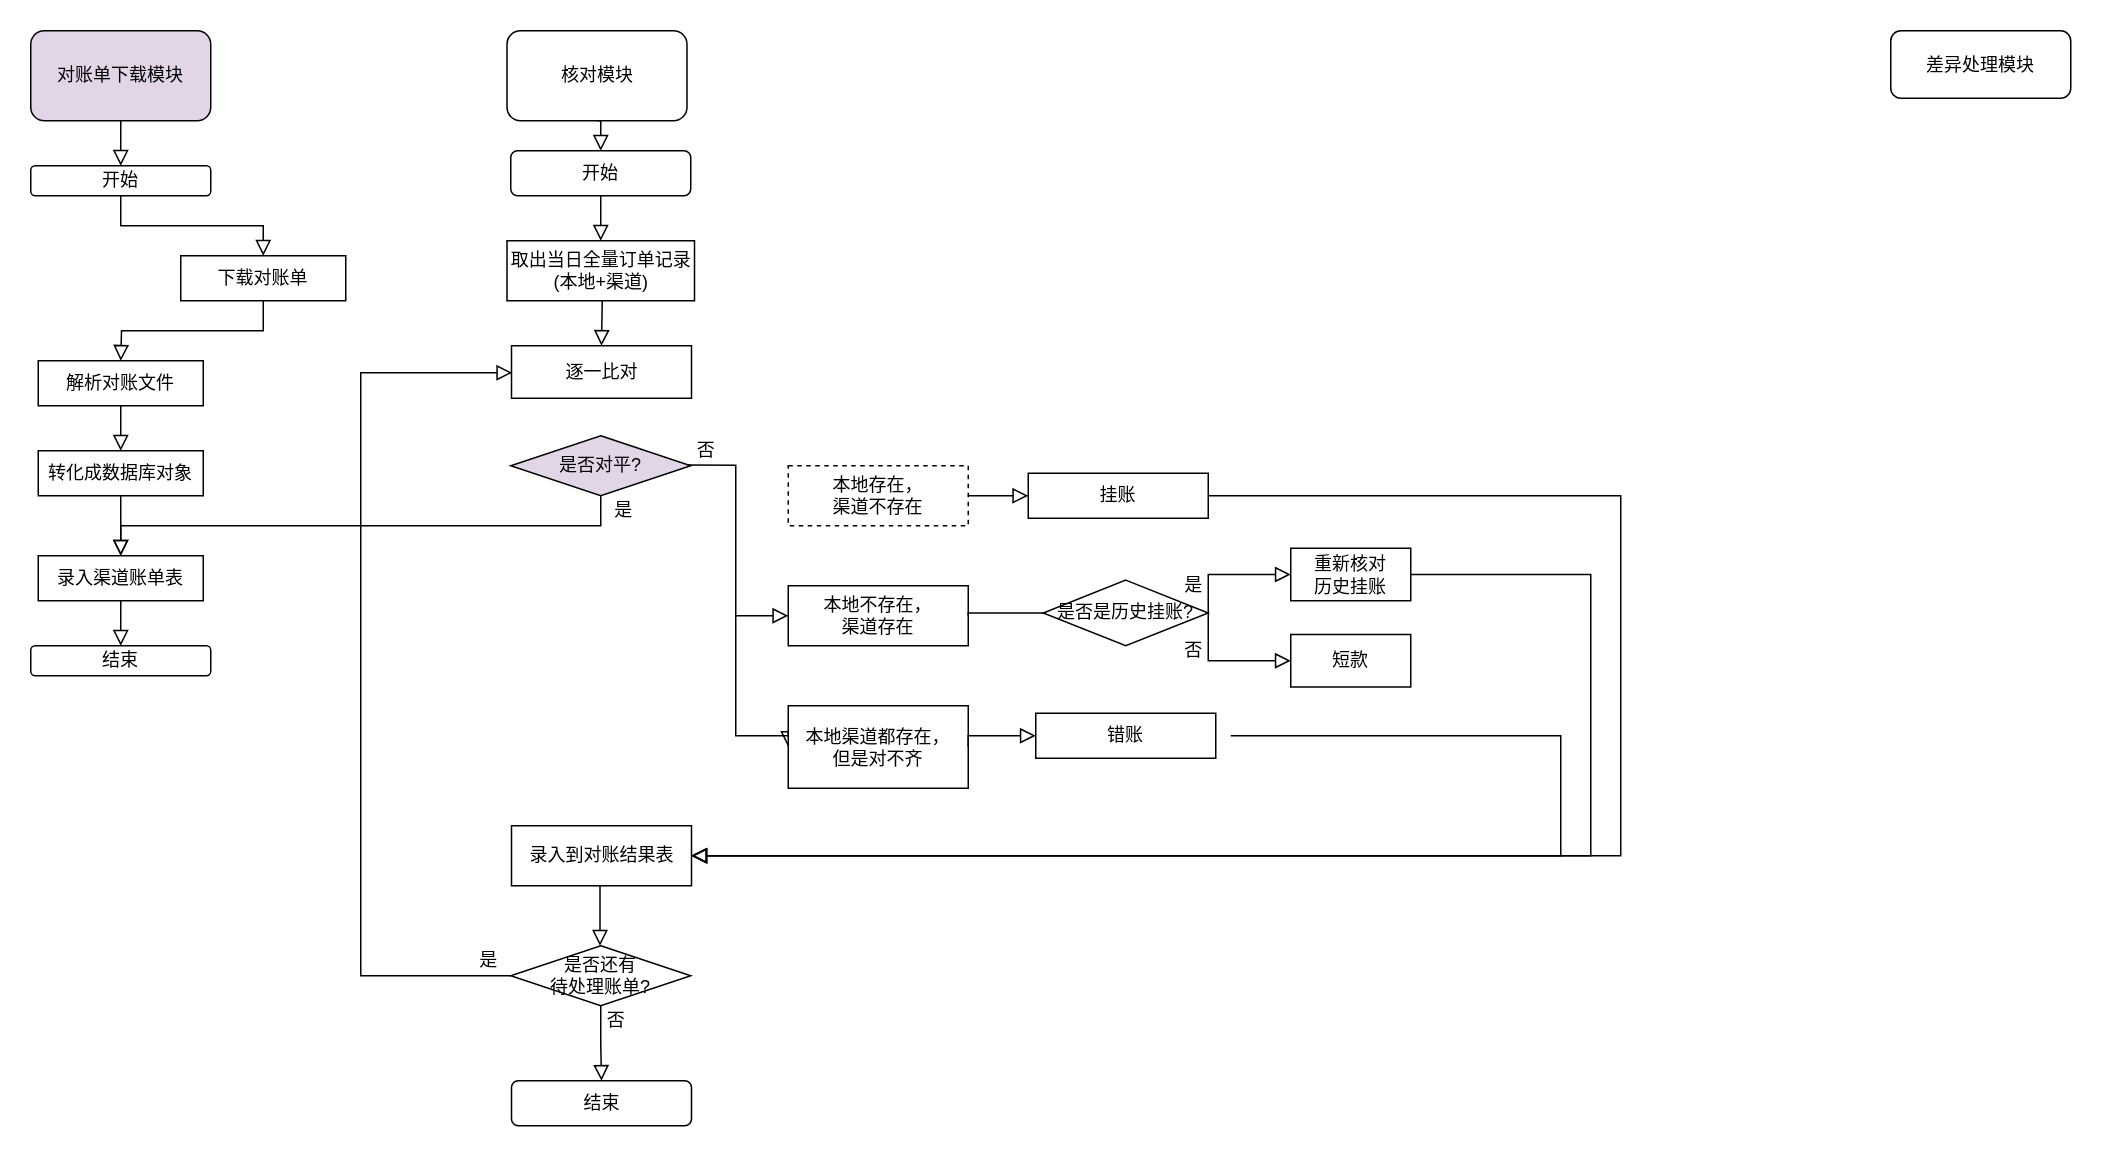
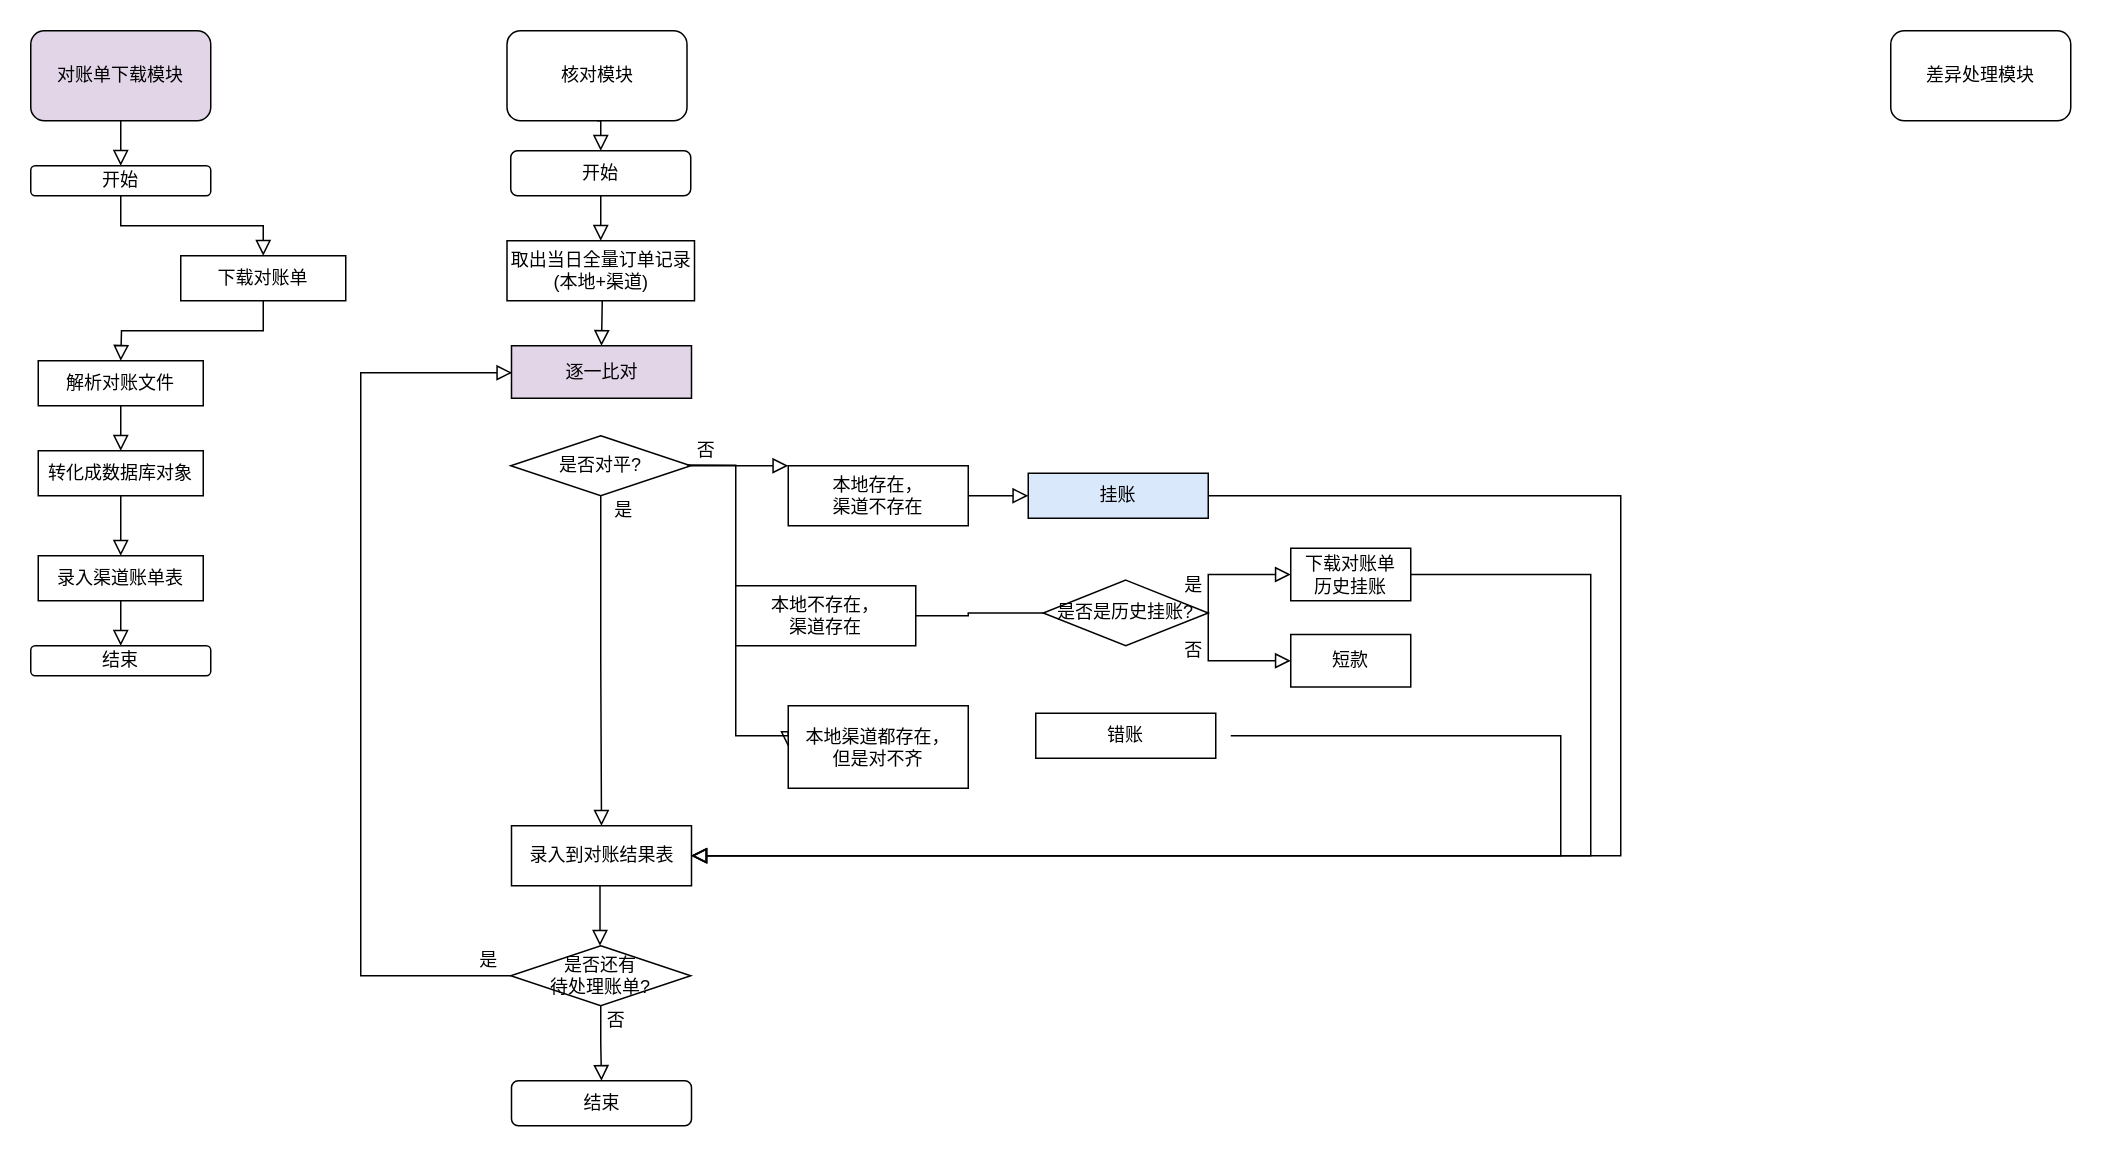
node "差异处理模块": size 180x68 -> 180x90
node "逐一比对": fillcolor #ffffff -> #e1d5e7
node "是否对平?": fillcolor #e1d5e7 -> #ffffff
edge "是否对平?" -> "本地存在， 渠道不存在": added
node "本地存在， 渠道不存在": style dashed -> solid
node "挂账": fillcolor #ffffff -> #dae8fc
edge "是否对平?" -> "录入渠道账单表": now "是否对平?" -> "录入到对账结果表"
node "重新核对 历史挂账": label "重新核对 历史挂账" -> "下载对账单 历史挂账"
node "本地不存在， 渠道存在": moved (878, 616) -> (826, 616)
edge "本地渠道都存在， 但是对不齐" -> "错账": removed
